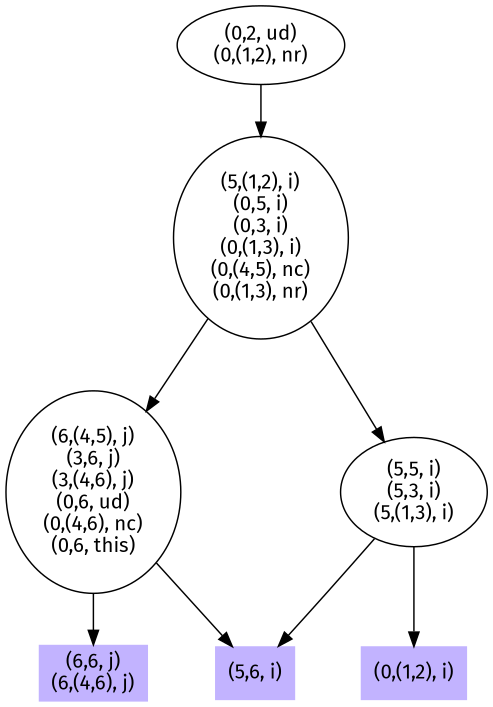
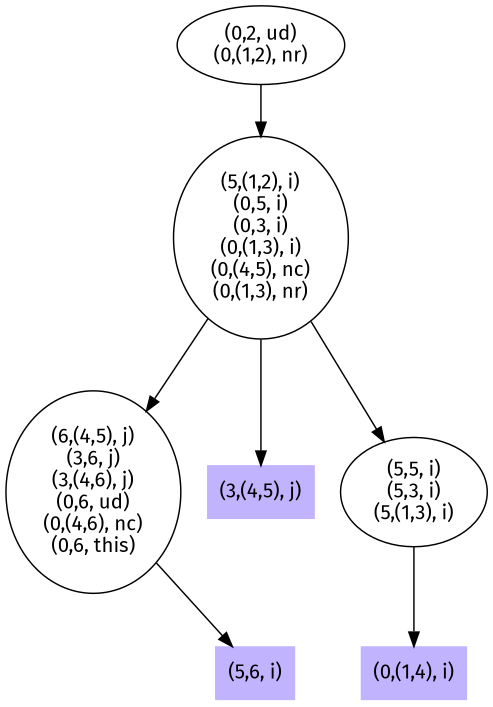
node "(3,(4,5), j)": added
edge "(5,5, i) (5,3, i) (5,(1,3), i)" -> "(5,6, i)": removed
node "(6,6, j) (6,(4,6), j)": removed
node "(0,(1,2), i)": label "(0,(1,2), i)" -> "(0,(1,4), i)"
